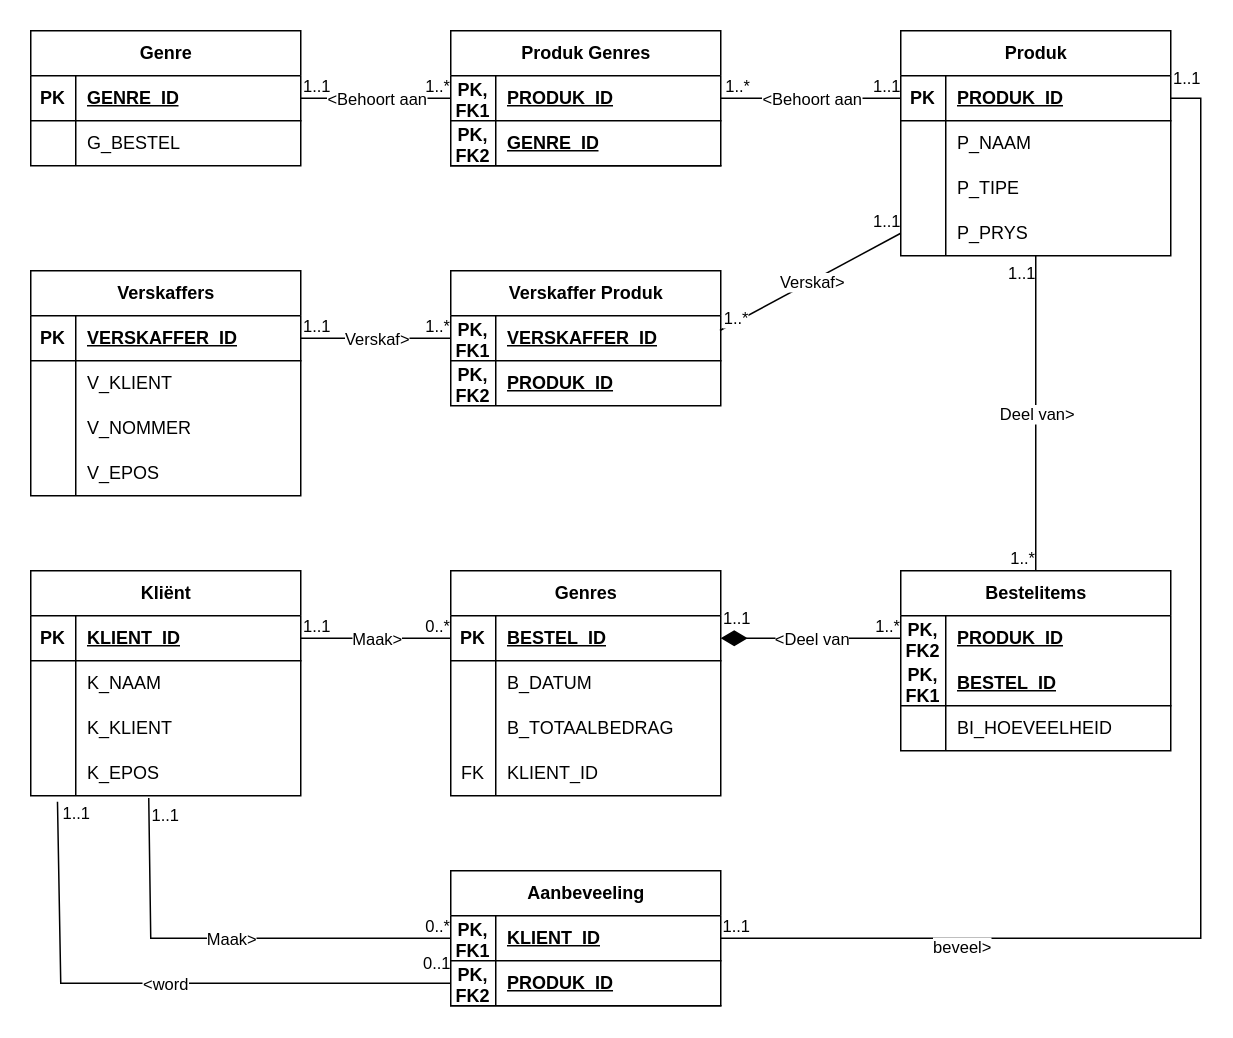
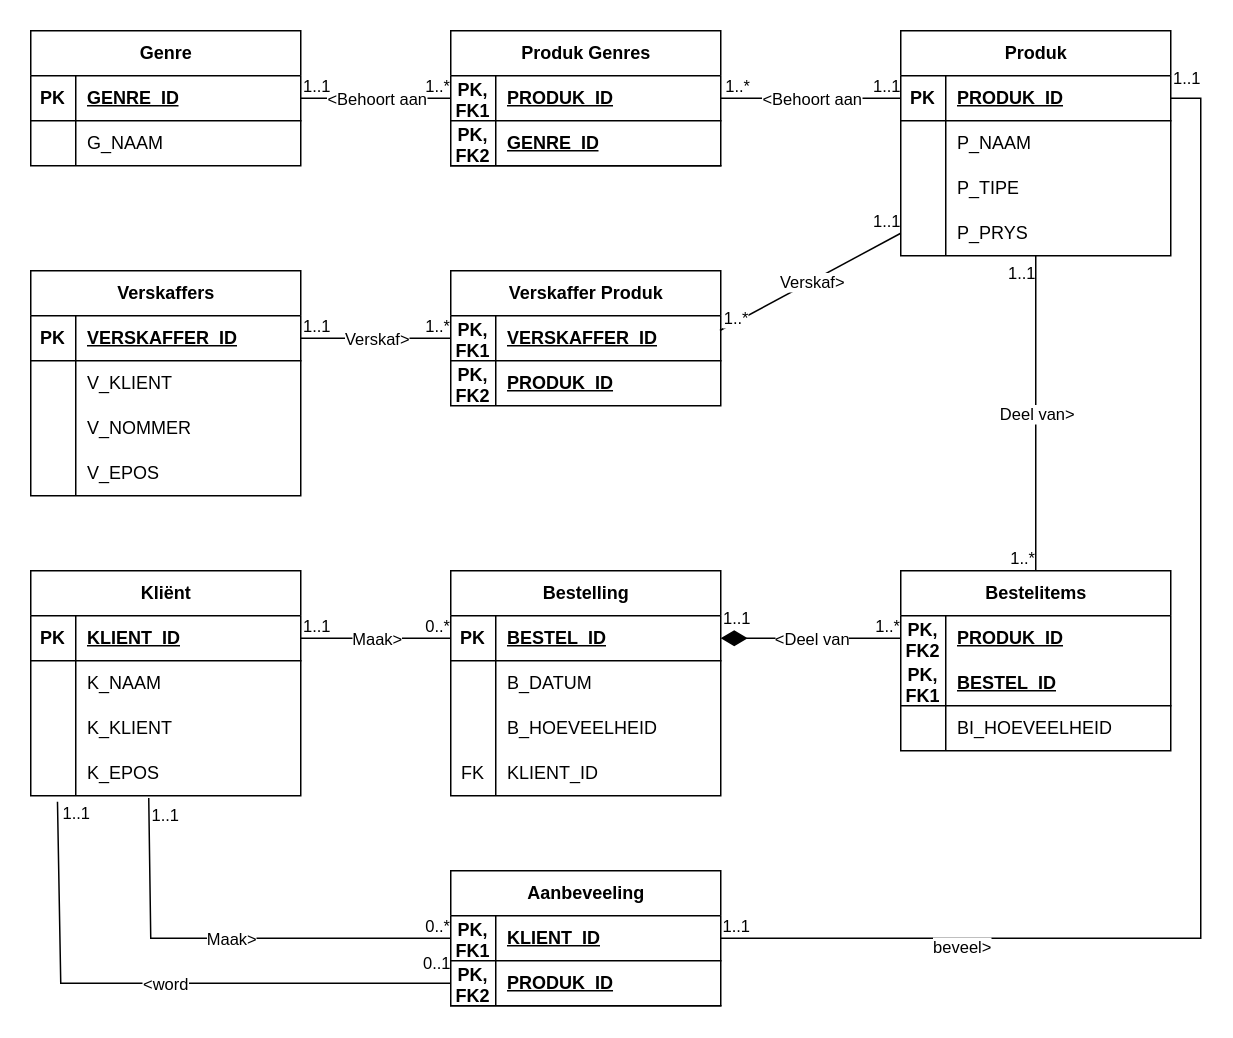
node "G_BESTEL": label "G_BESTEL" -> "G_NAAM"
node "Genres": label "Genres" -> "Bestelling"
node "B_TOTAALBEDRAG": label "B_TOTAALBEDRAG" -> "B_HOEVEELHEID"
